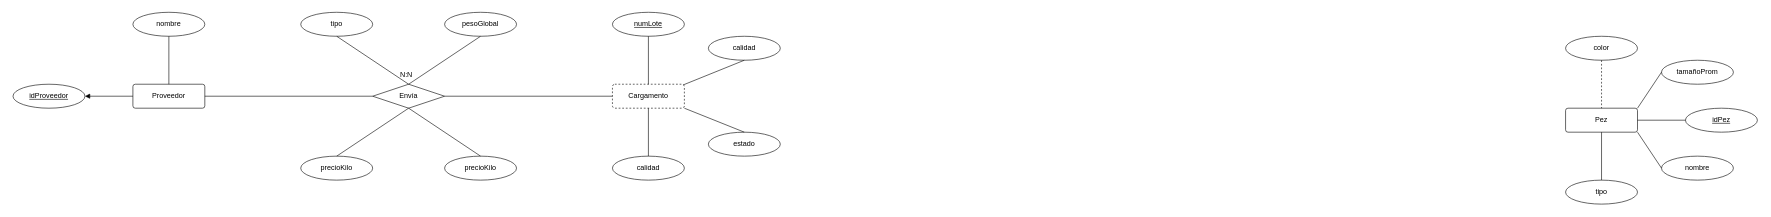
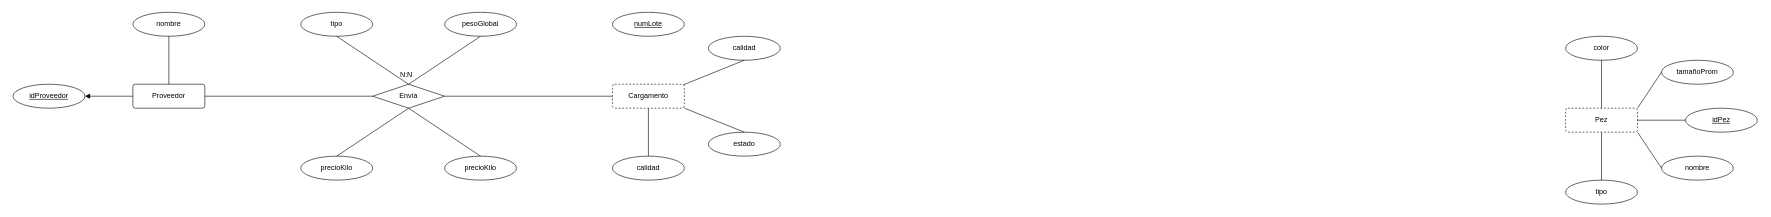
edge "numLote" -- "Cargamento": removed
edge "color" -- "Pez": style dashed -> solid
node "Pez": style solid -> dashed
